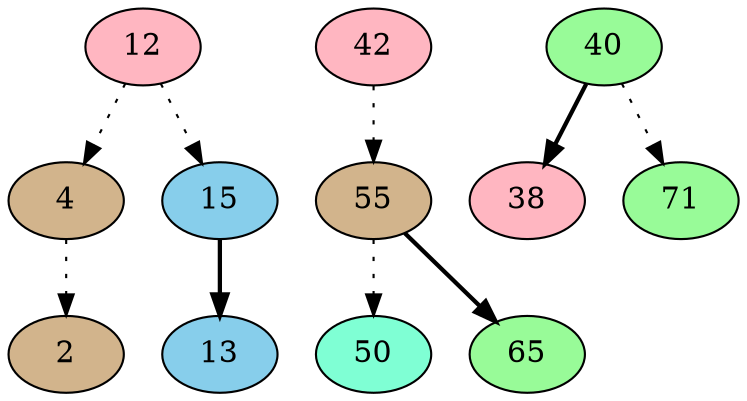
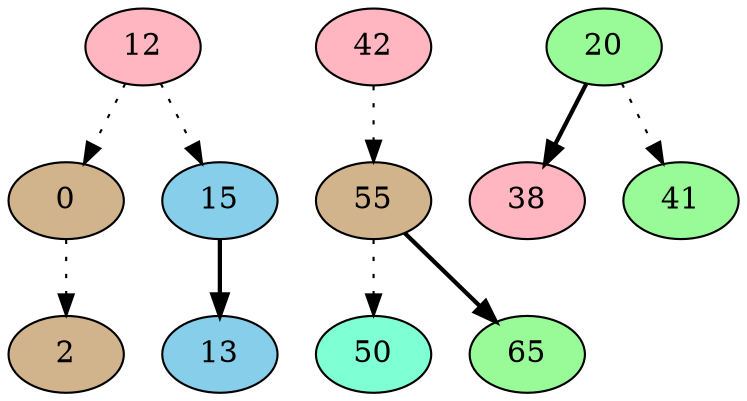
node "40": label "40" -> "20"
node "4": label "4" -> "0"
node "71": label "71" -> "41"
